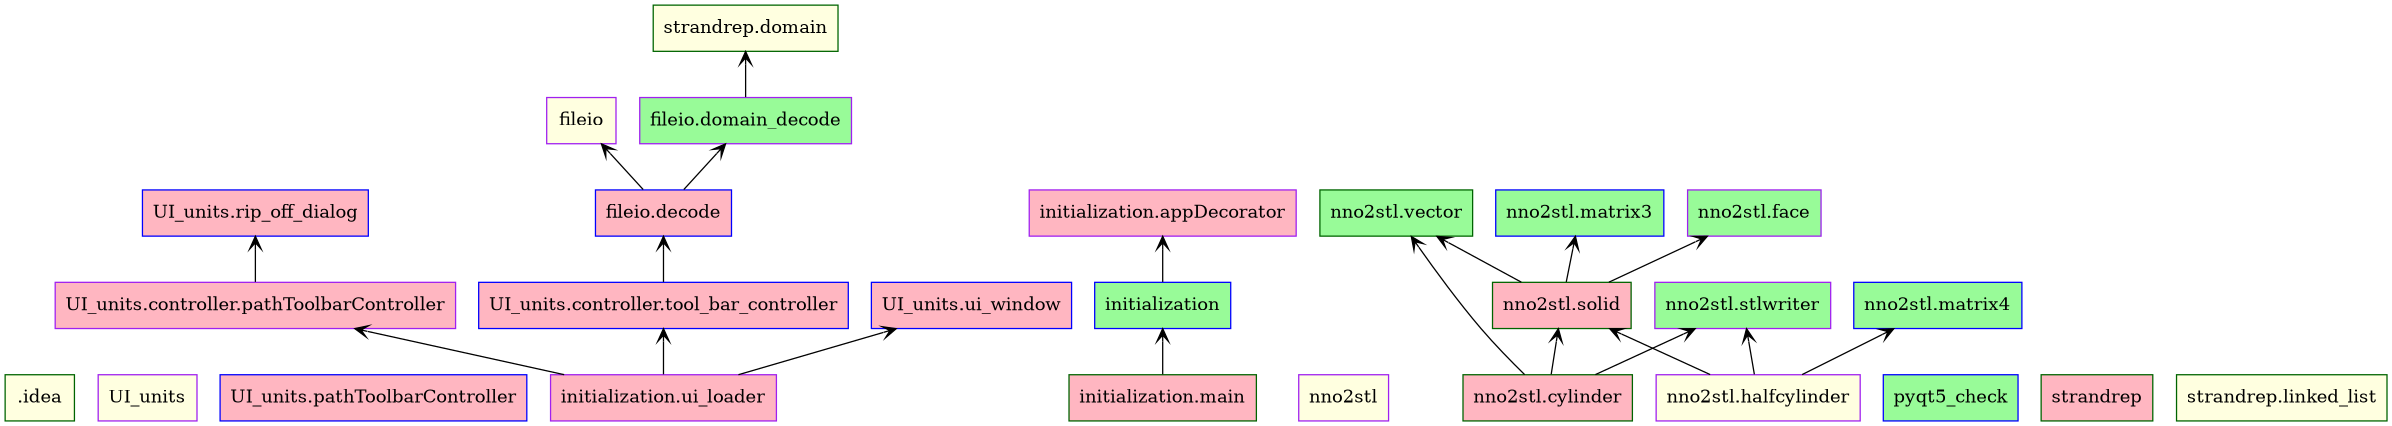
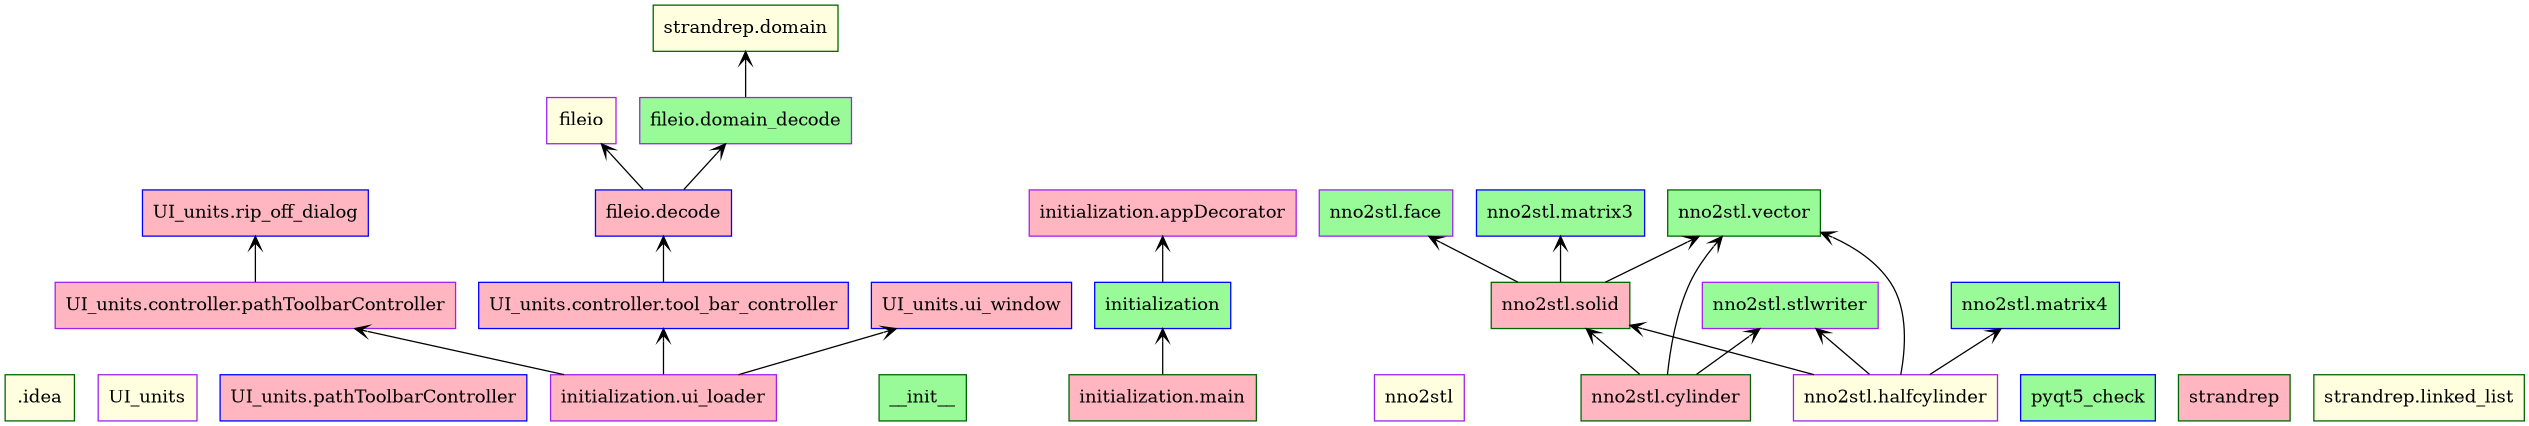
edge "nno2stl.halfcylinder" -> "nno2stl.vector": added
node "__init__": added
